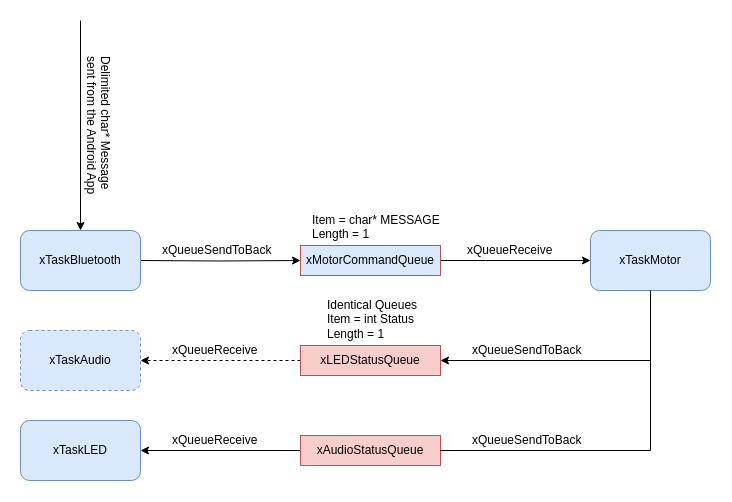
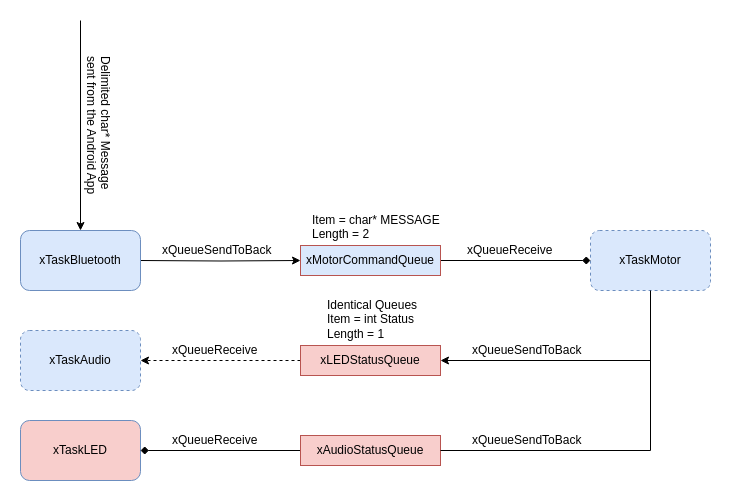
node "Item = char* MESSAGE Length = 1": label "Item = char* MESSAGE Length = 1" -> "Item = char* MESSAGE Length = 2"
edge "xMotorCommandQueue" -> "xTaskMotor": arrowhead classic -> diamond
node "xTaskMotor": style solid -> dashed
node "xTaskLED": fillcolor #dae8fc -> #f8cecc
edge "xAudioStatusQueue" -> "xTaskLED": arrowhead classic -> diamond
